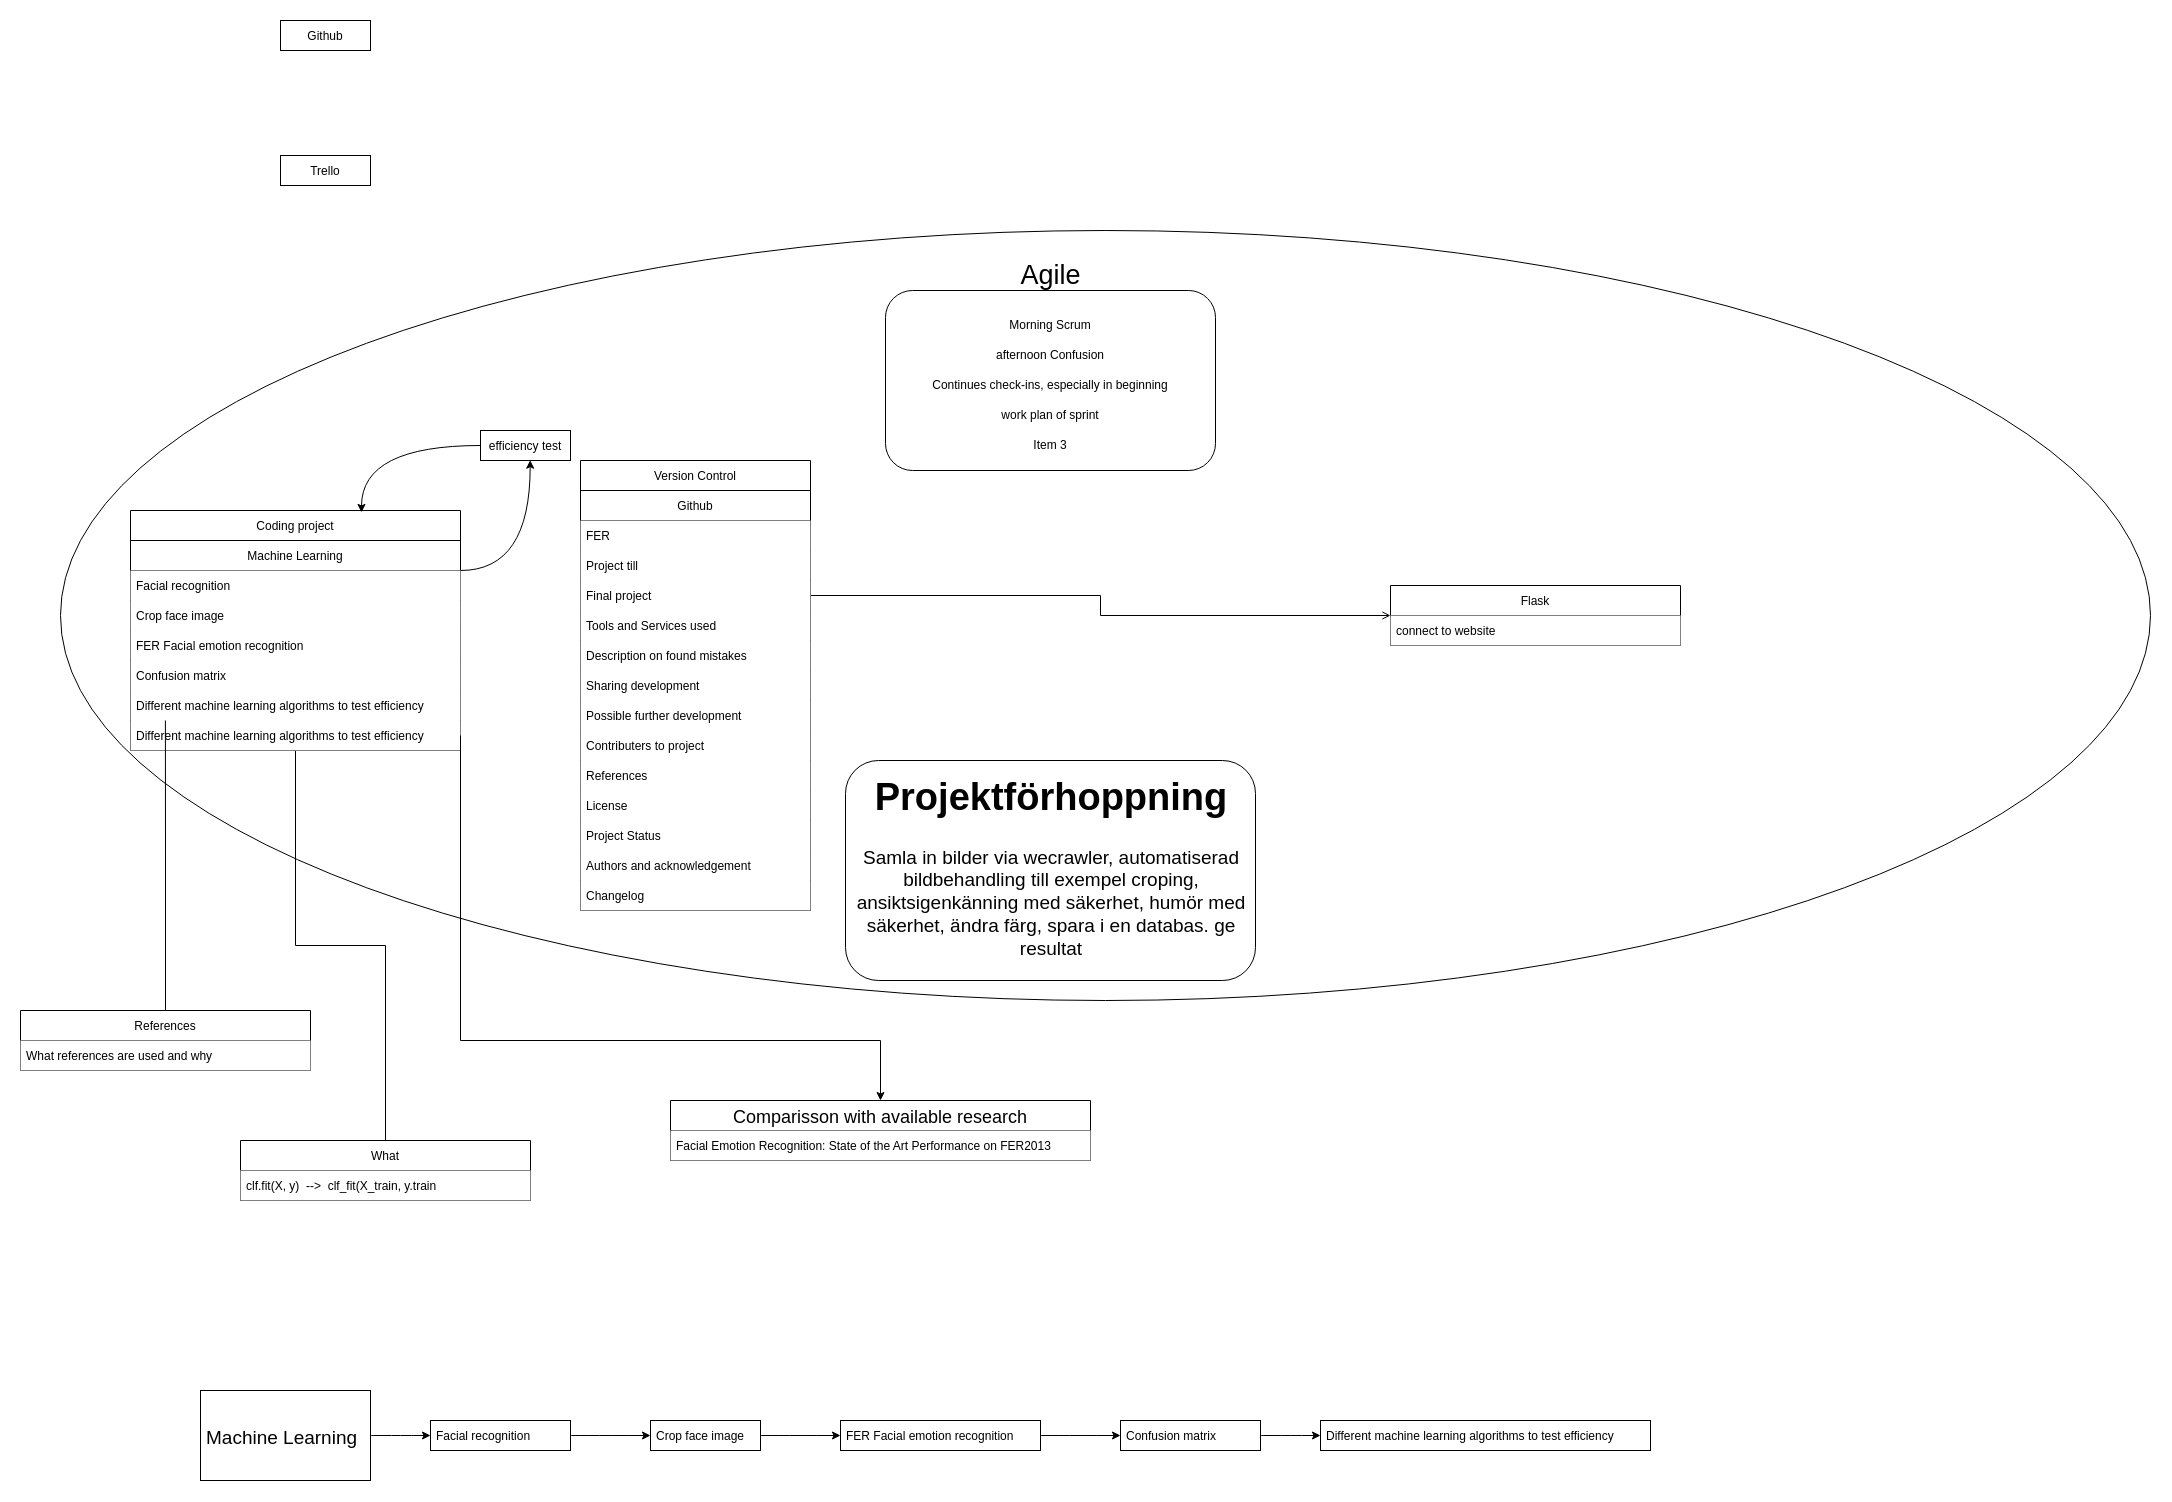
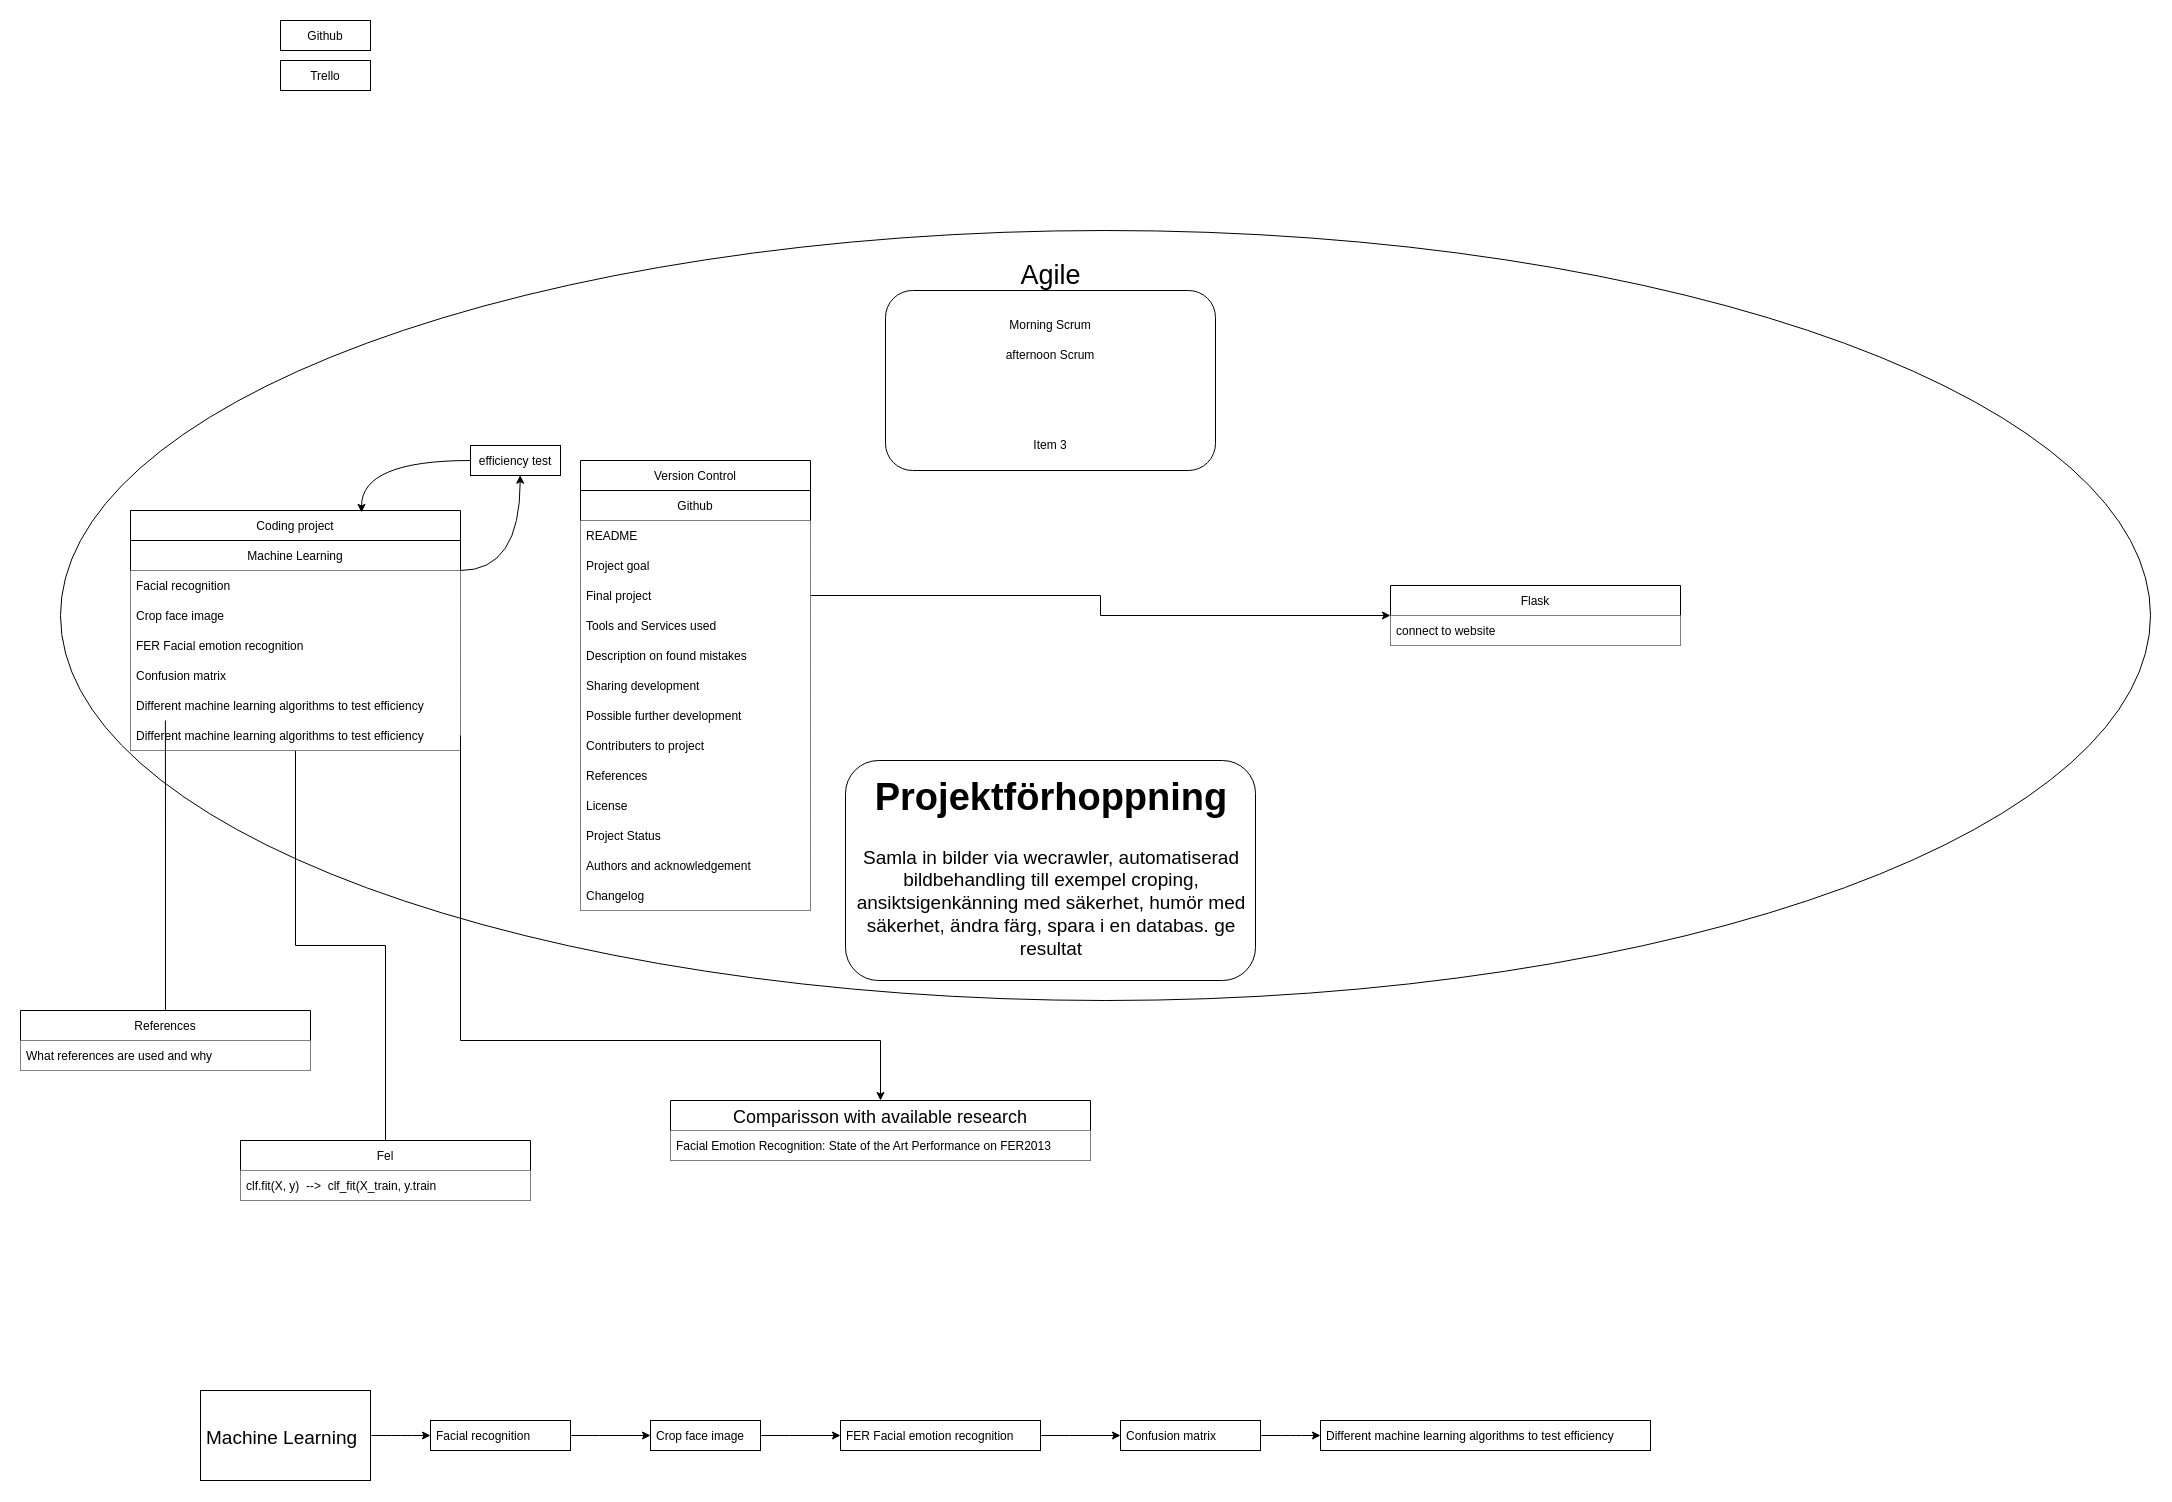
node "Trello": moved (326, 171) -> (326, 76)
node "afternoon Confusion": label "afternoon Confusion" -> "afternoon Scrum"
node "Continues check-ins, especially in beginning": removed
node "work plan of sprint": removed
node "efficiency test": moved (526, 446) -> (516, 461)
node "FER": label "FER" -> "README"
node "Project till": label "Project till" -> "Project goal"
edge "Final project" -> "Flask": arrowhead open -> classic
node "What": label "What" -> "Fel"
